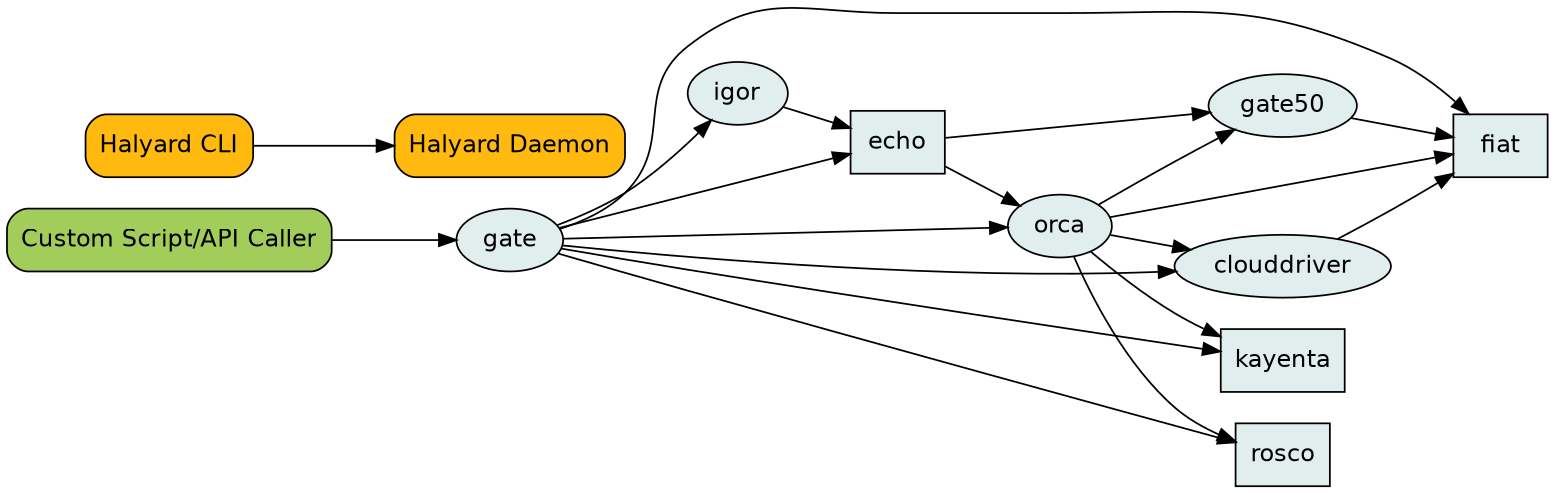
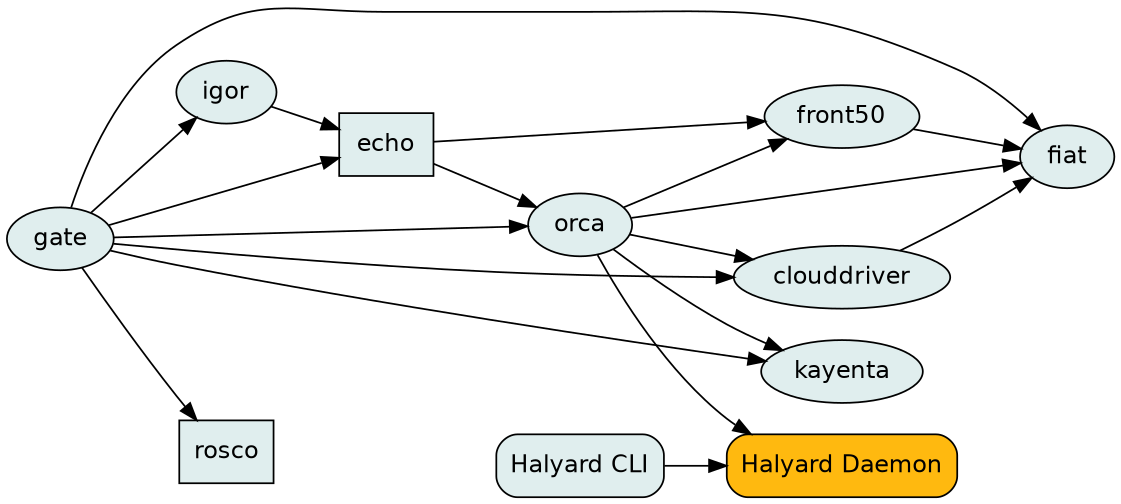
node "gate50": label "gate50" -> "front50"
node "Halyard CLI": fillcolor darkgoldenrod1 -> azure2
node "fiat": shape box -> ellipse
node "Custom Script/API Caller": removed
edge "orca" -> "rosco": now "orca" -> "Halyard Daemon"
node "kayenta": shape box -> ellipse
